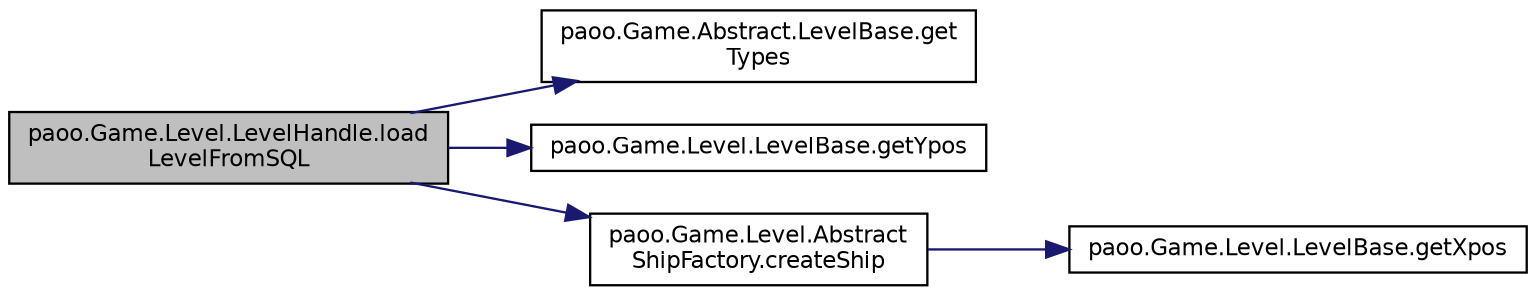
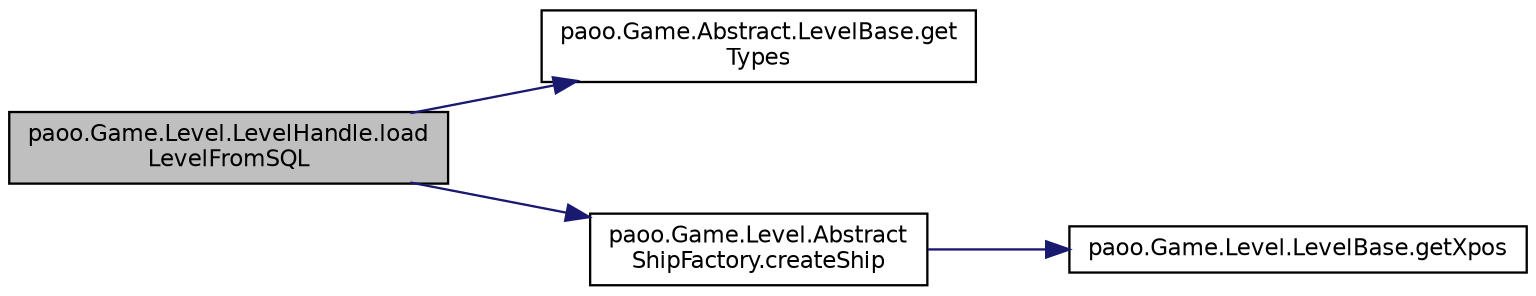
node "paoo.Game.Level.LevelBase.getYpos": removed
